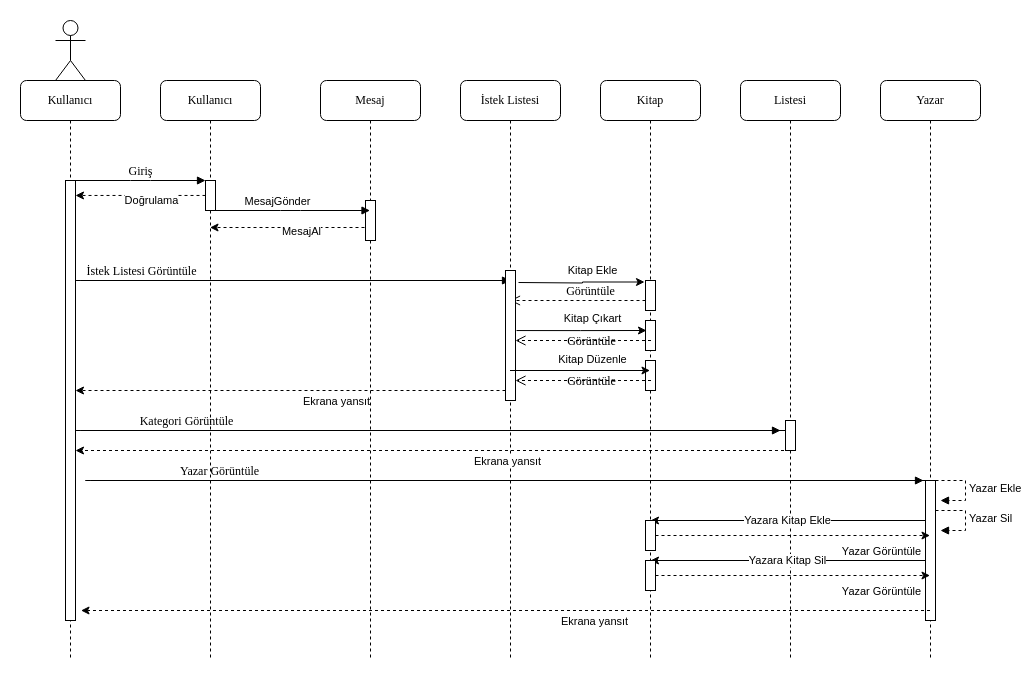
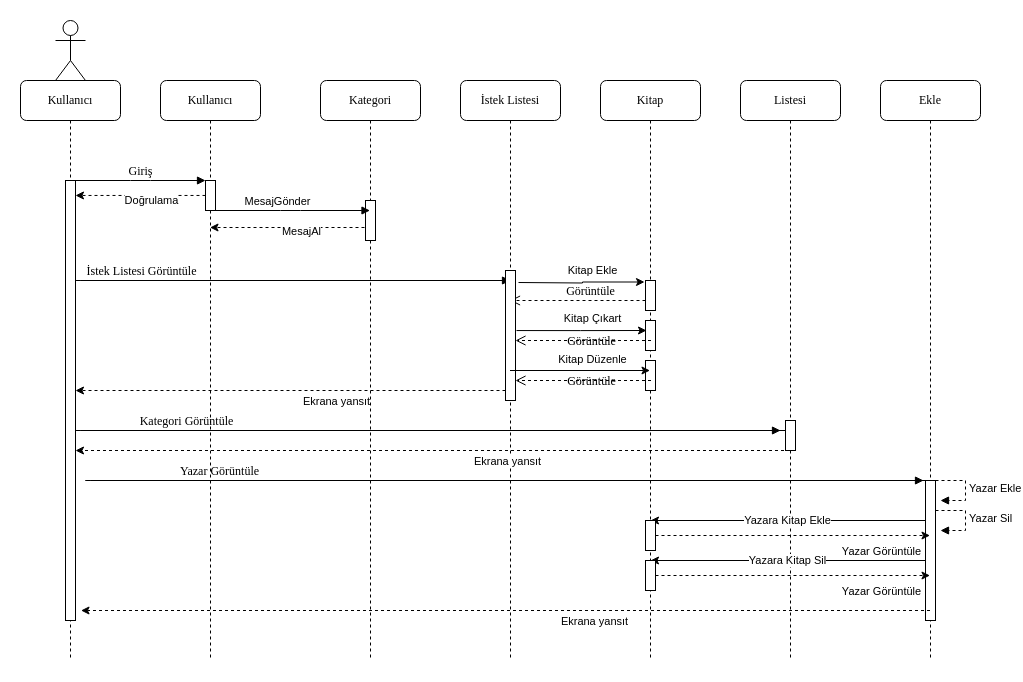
node "Mesaj": label "Mesaj" -> "Kategori"
node "Yazar": label "Yazar" -> "Ekle"
